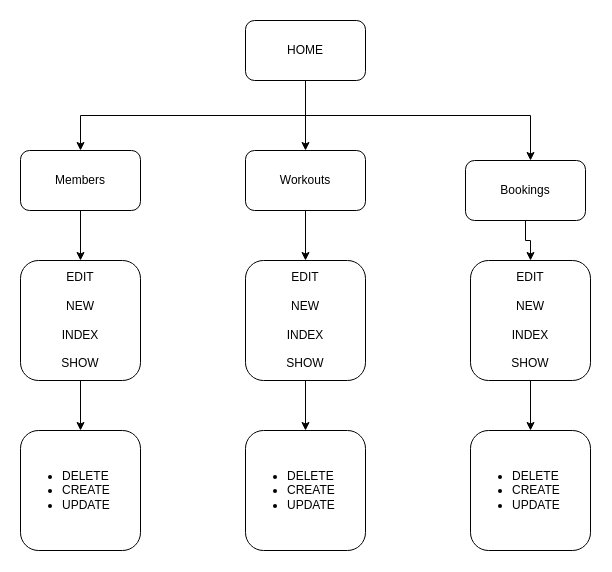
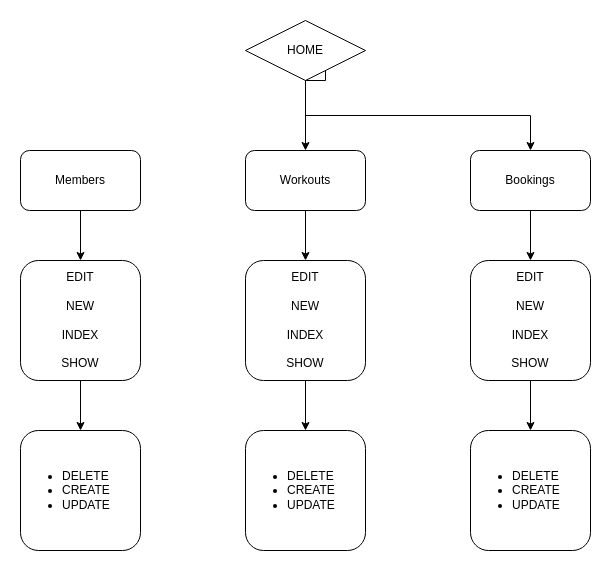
node "HOME": shape rounded rectangle -> diamond
edge "HOME" -> "Members": removed
node "Bookings": moved (526, 191) -> (531, 181)
